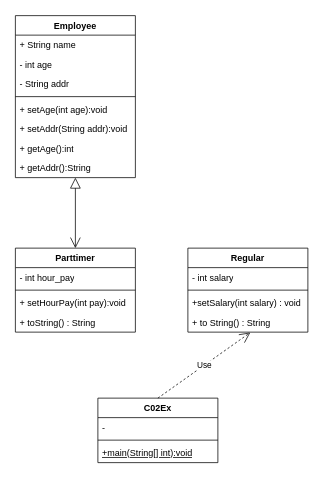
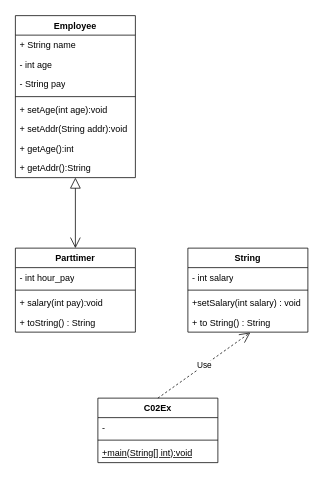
node "- String addr": label "- String addr" -> "- String pay"
node "Regular": label "Regular" -> "String"
node "+ setHourPay(int pay):void": label "+ setHourPay(int pay):void" -> "+ salary(int pay):void"
